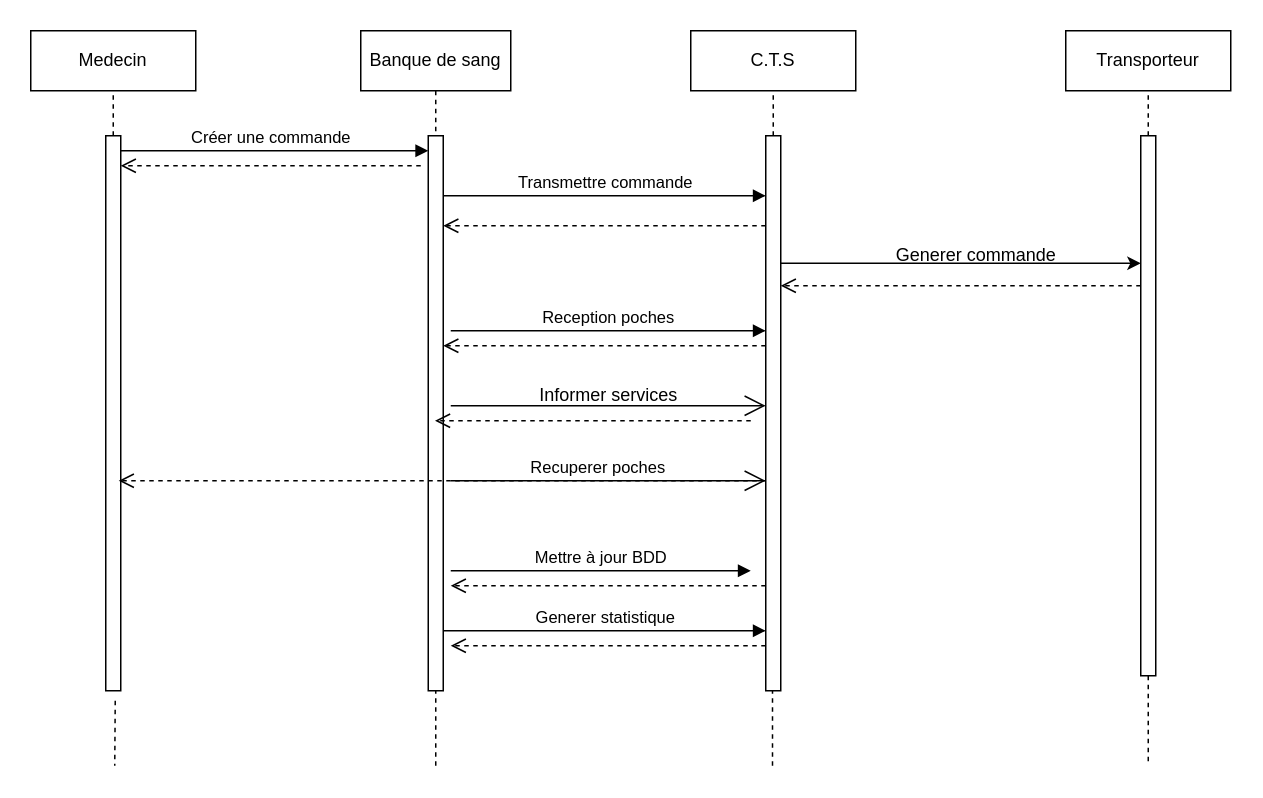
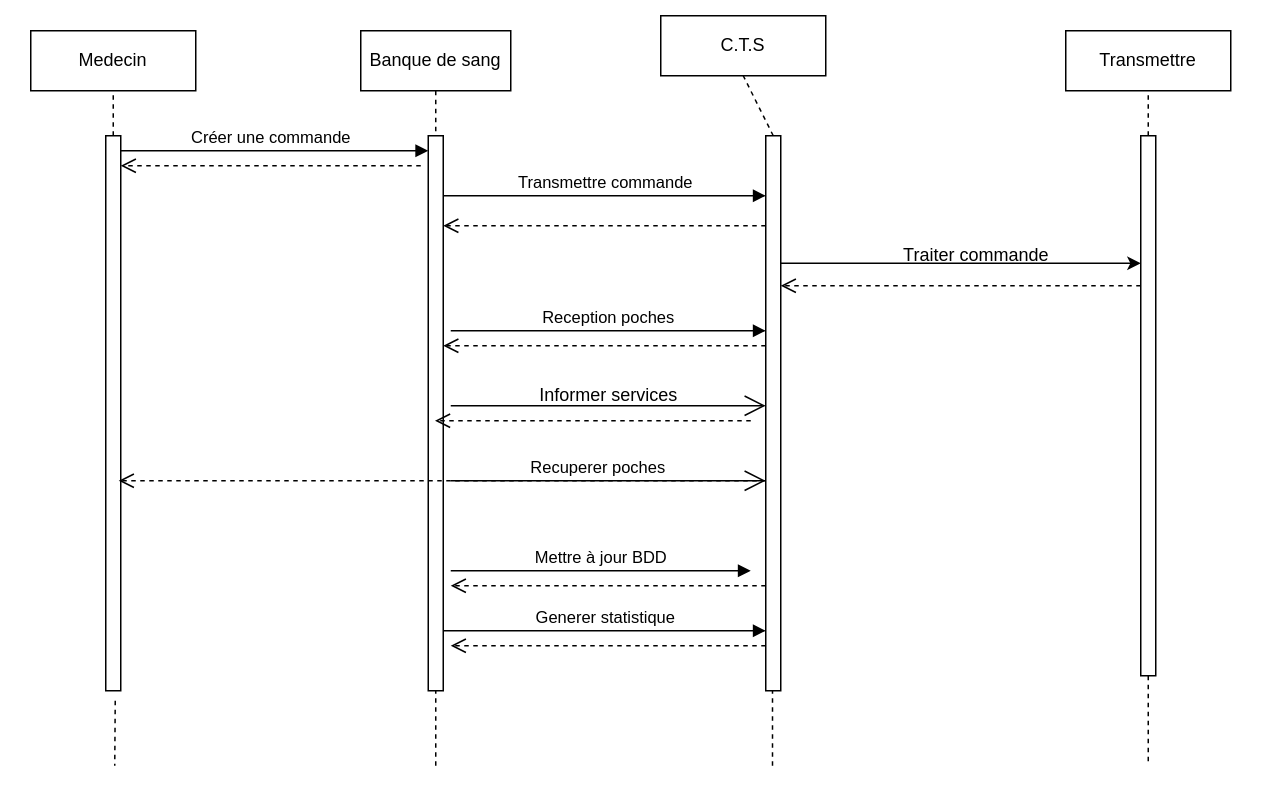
node "C.T.S": moved (773, 61) -> (743, 46)
node "Transporteur": label "Transporteur" -> "Transmettre"
node "Generer commande": label "Generer commande" -> "Traiter commande"
